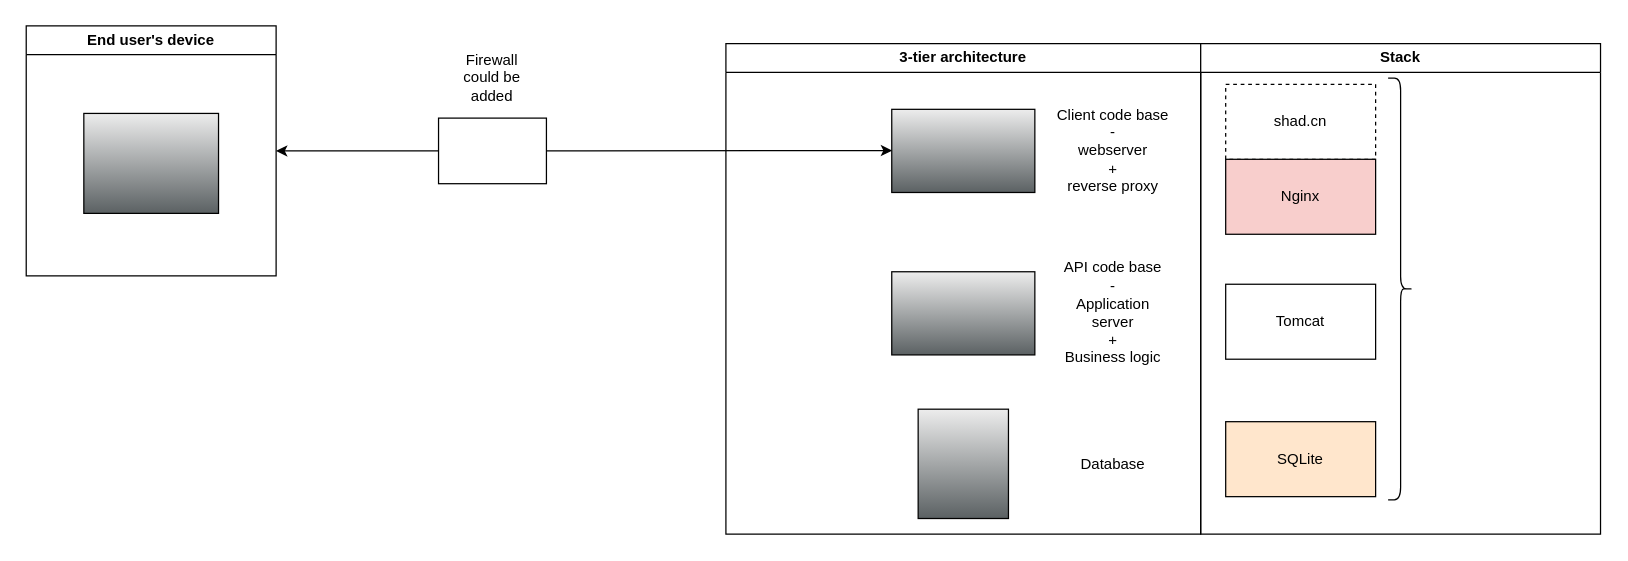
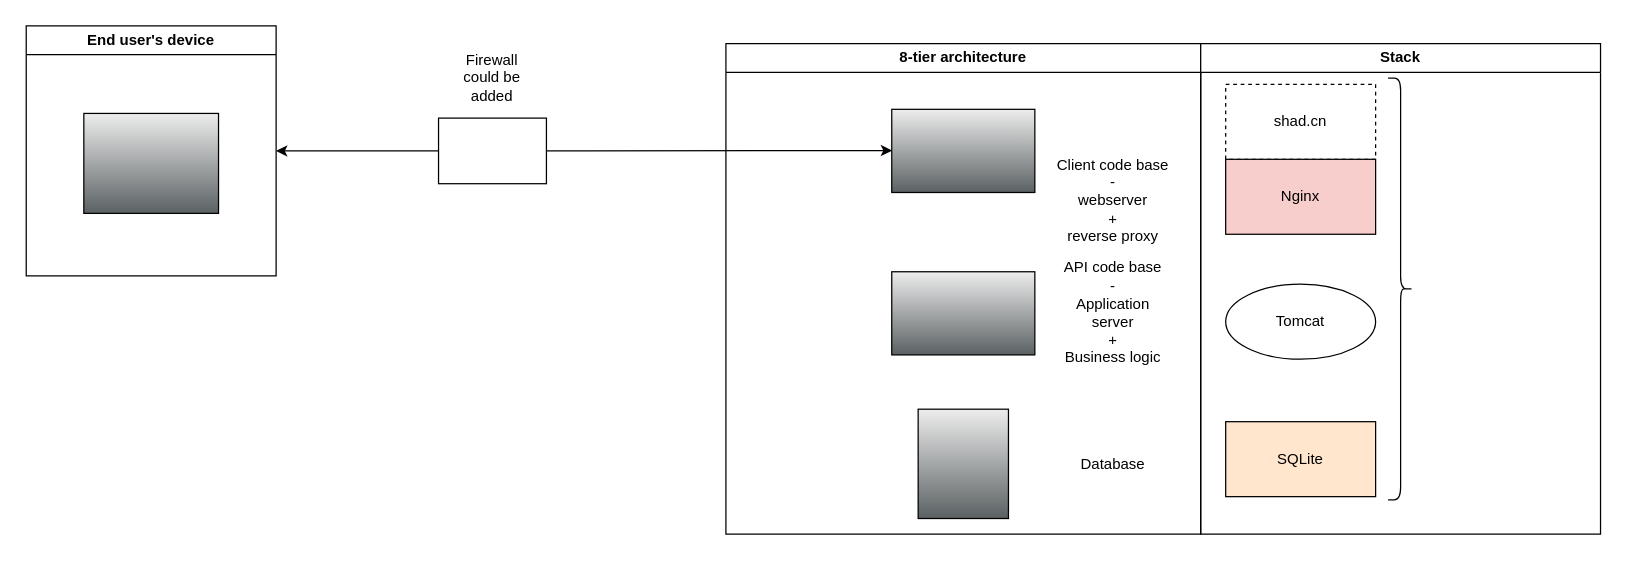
node "3-tier architecture": label "3-tier architecture" -> "8-tier architecture"
node "Client code base - webserver + reverse proxy": moved (1113, 151) -> (1113, 201)
node "Tomcat": shape rectangle -> ellipse
